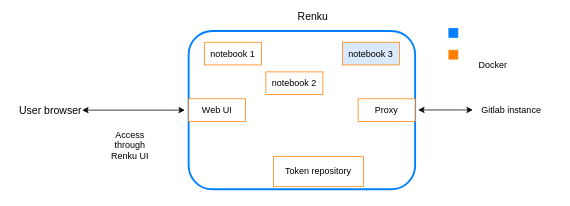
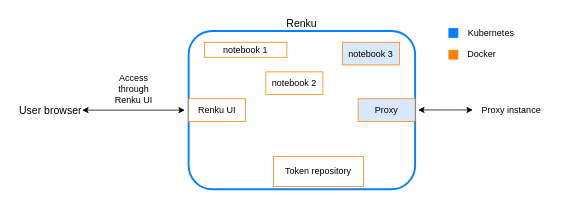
node "Renku": moved (313, 16) -> (302, 23)
node "Kubernetes": added
node "notebook 1": size 57x23 -> 83x15
node "Docker": moved (493, 65) -> (482, 53)
node "Web UI": label "Web UI" -> "Renku UI"
node "Proxy": fillcolor #ffffff -> #dae8fc
node "Gitlab instance": label "Gitlab instance" -> "Proxy instance"
node "Access through Renku UI": moved (130, 145) -> (134, 89)
